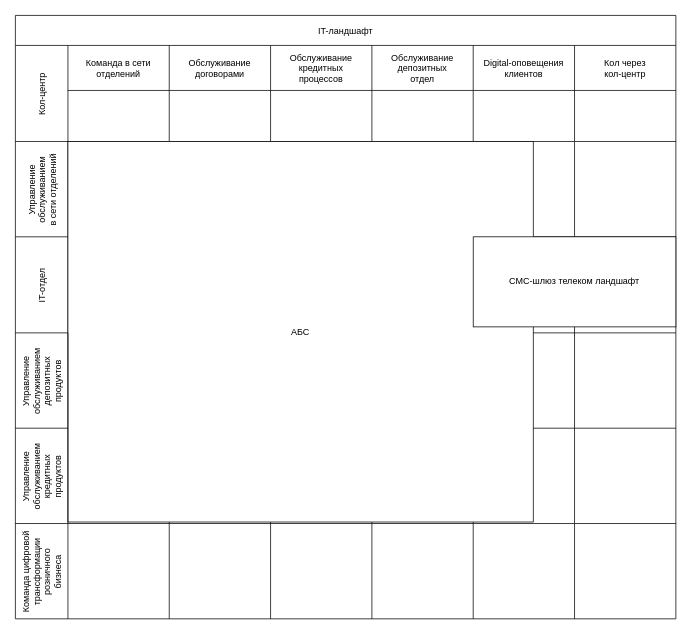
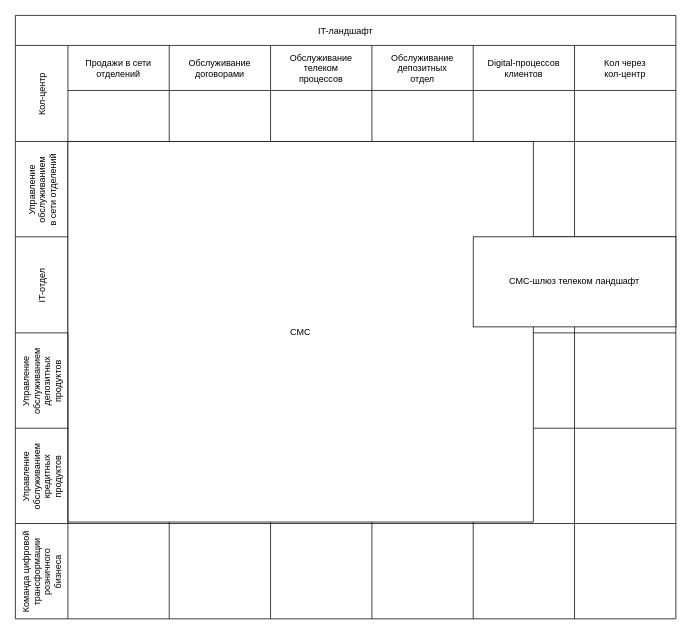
node "Обслуживание кредитных процессов": label "Обслуживание кредитных процессов" -> "Обслуживание телеком процессов"
node "Команда в сети отделений": label "Команда в сети отделений" -> "Продажи в сети отделений"
node "Digital-оповещения клиентов": label "Digital-оповещения клиентов" -> "Digital-процессов клиентов"
node "АБС": label "АБС" -> "СМС"
